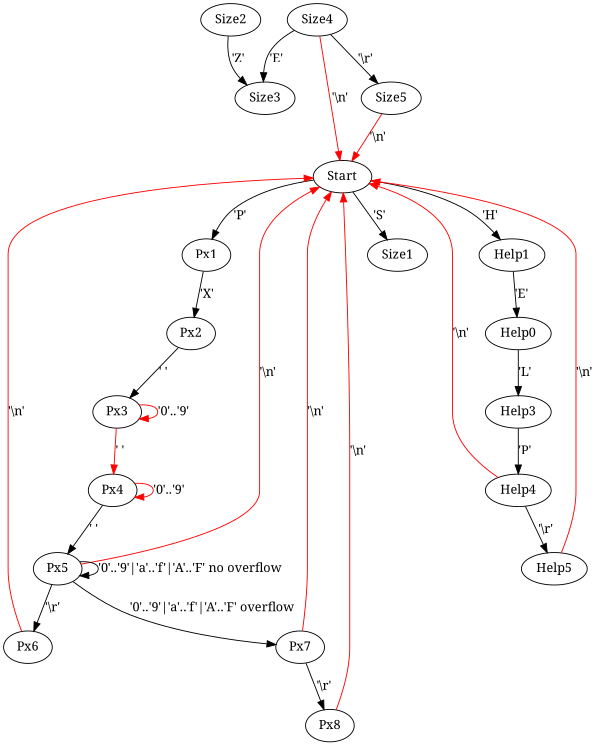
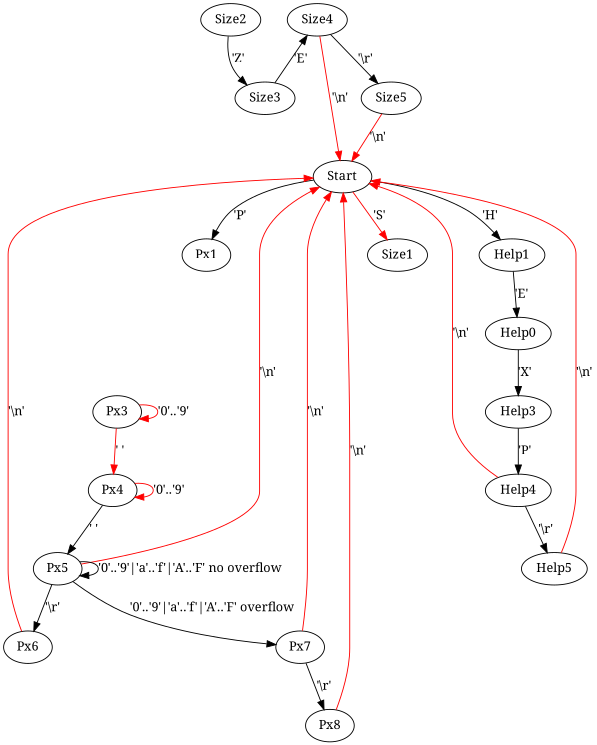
edge "Size4" -> "Size3": reversed
edge "Start" -> "Size1": color black -> red
node "Px2": removed
edge "Help0" -> "Help3": label "'L'" -> "'X'"
